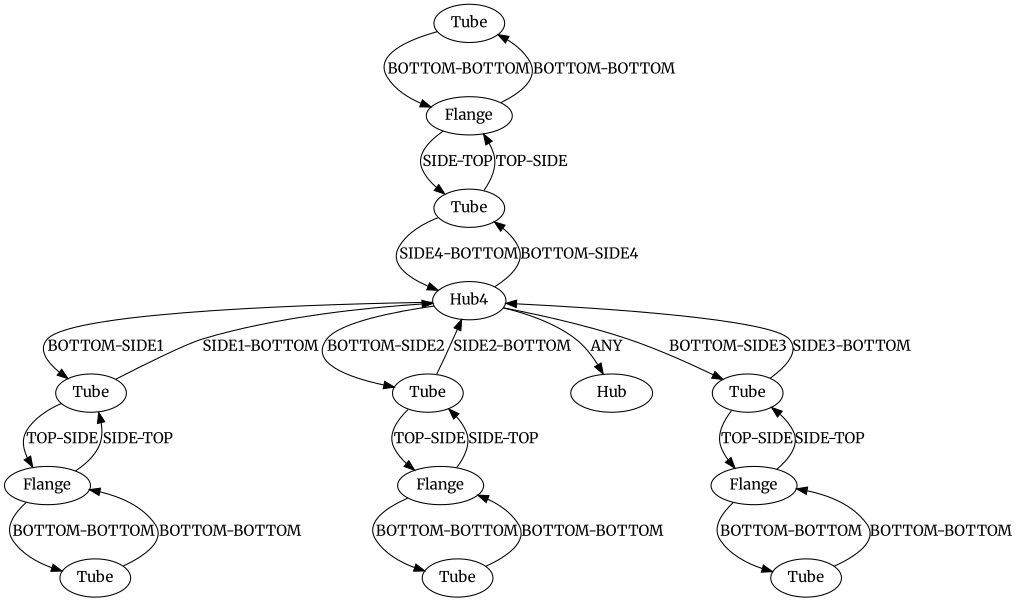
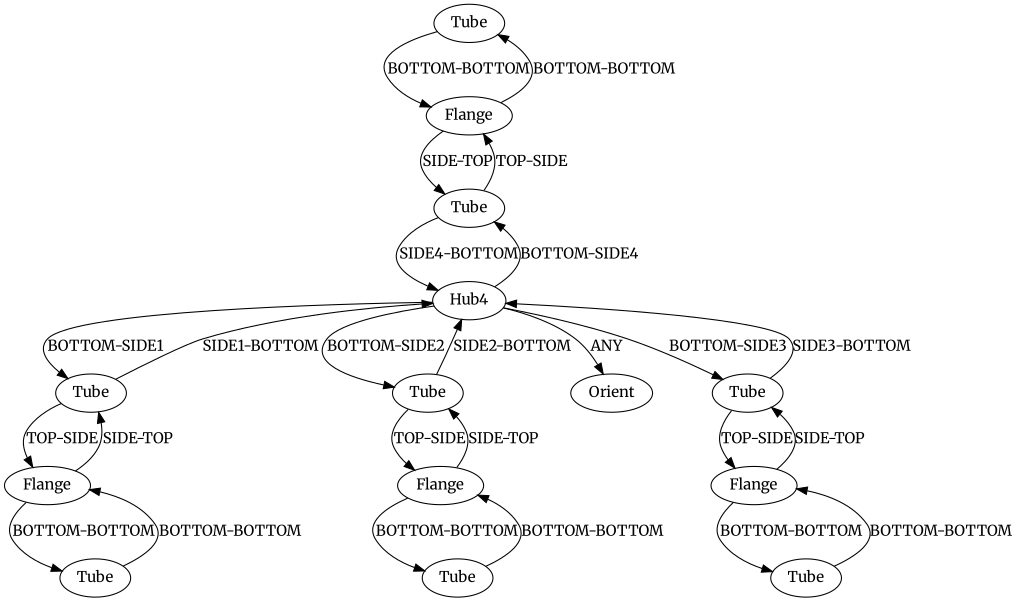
node "Hub": label "Hub" -> "Orient"
